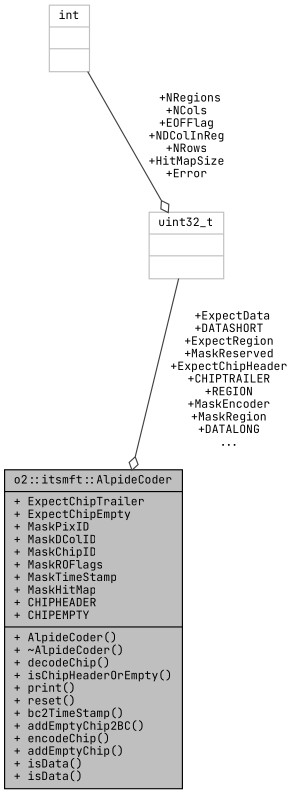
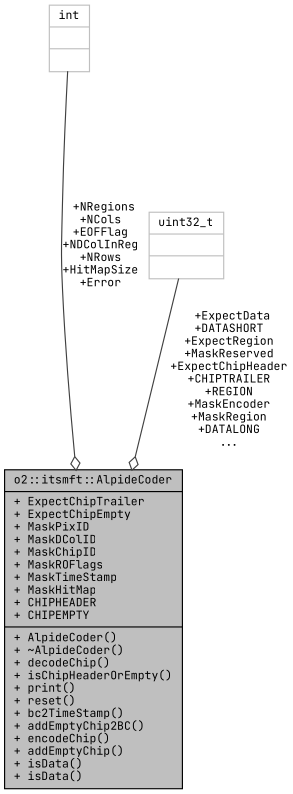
edge "int" -> "uint32_t": now "int" -> "o2::itsmft::AlpideCoder"
